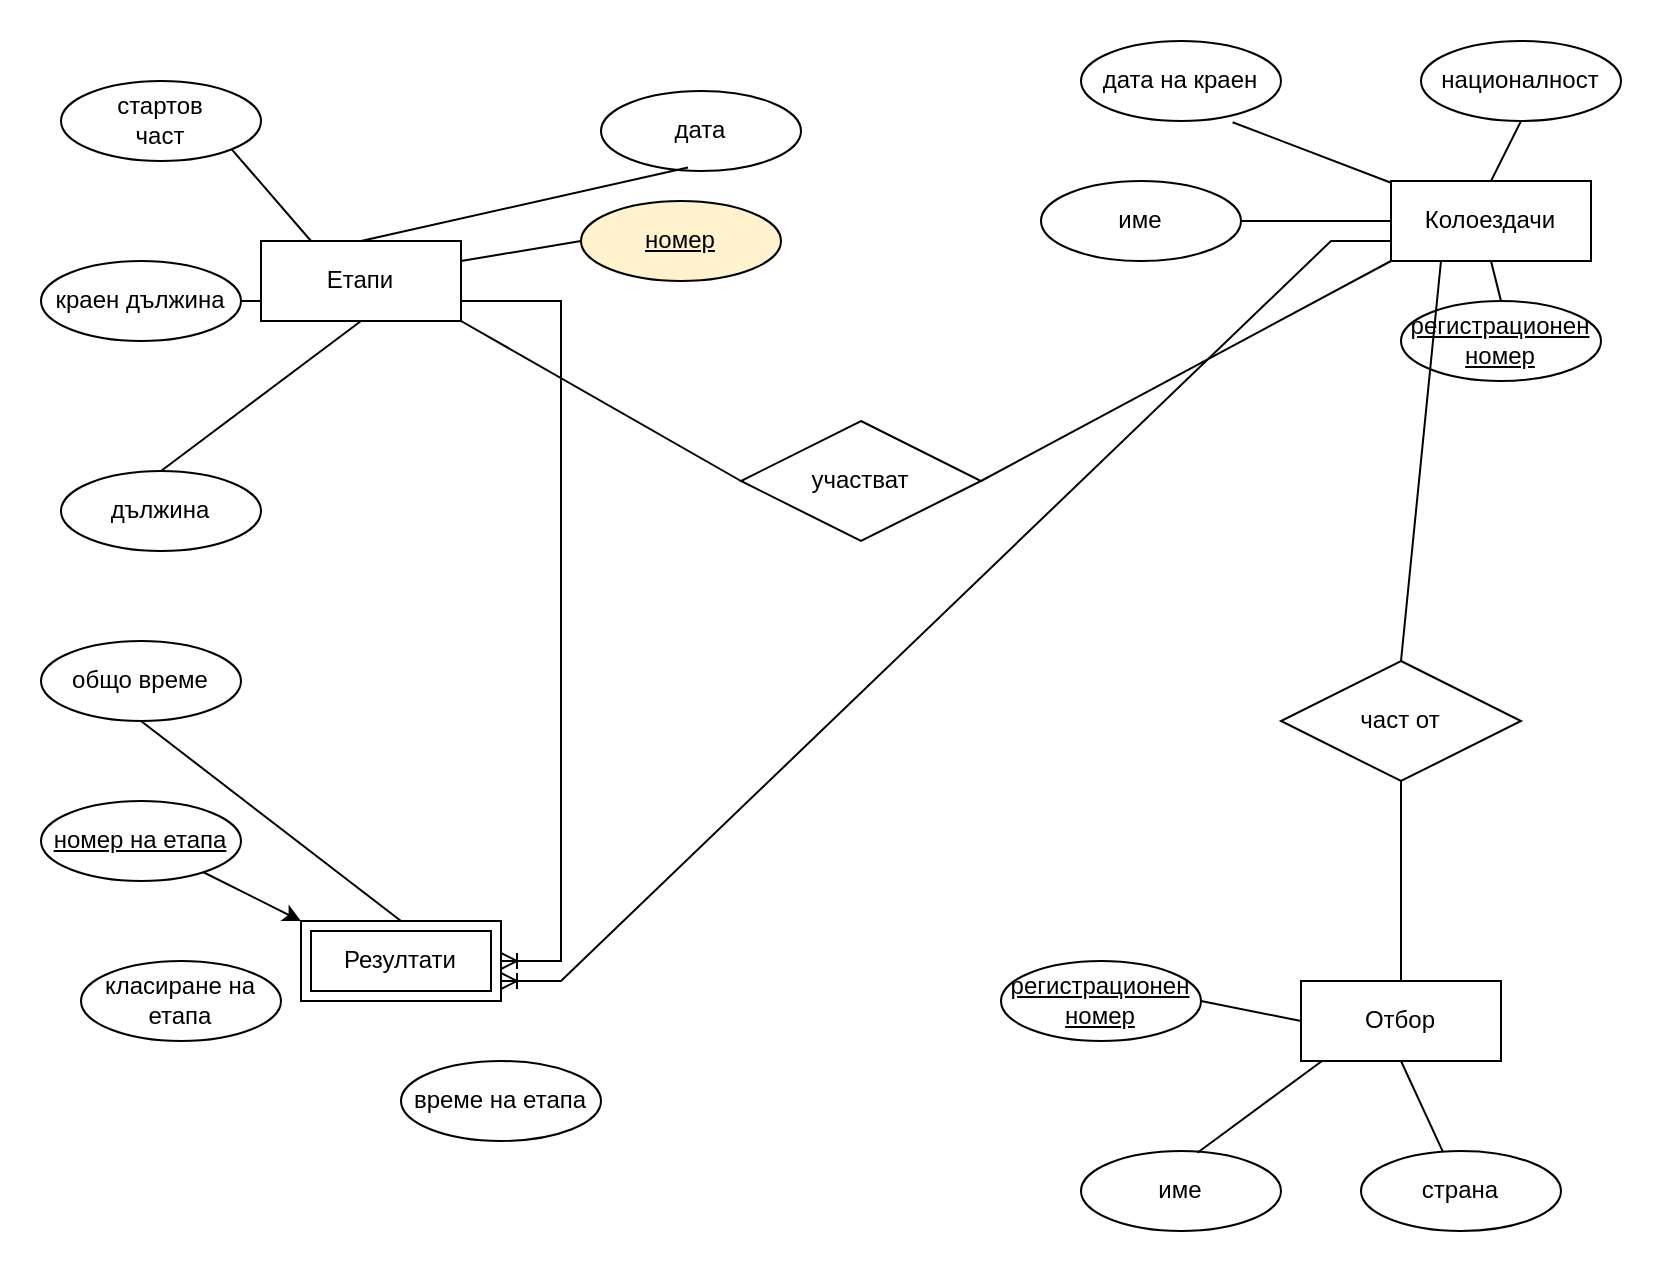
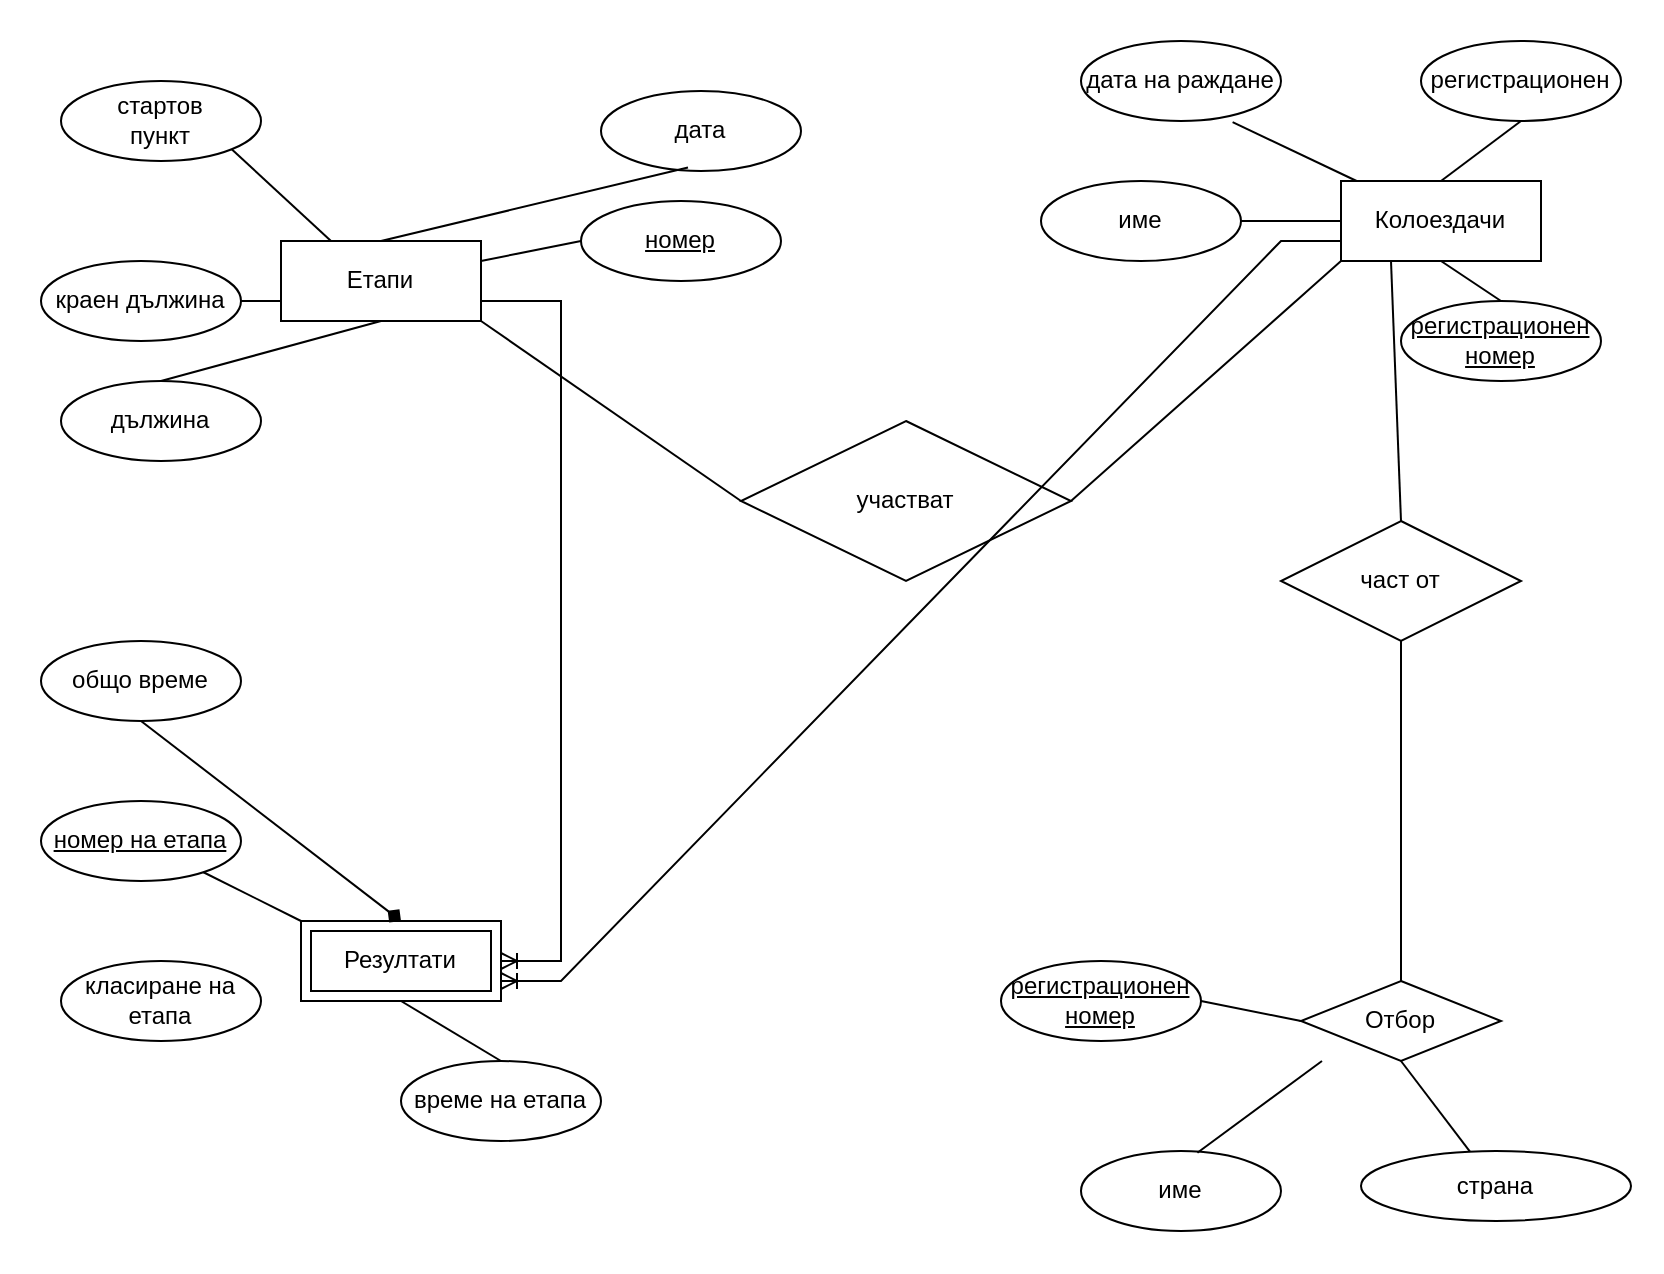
node "дата на краен": label "дата на краен" -> "дата на раждане"
node "националност": label "националност" -> "регистрационен"
node "стартов част": label "стартов част" -> "стартов пункт"
node "Колоездачи": moved (1491, 221) -> (1441, 221)
node "номер": fillcolor #fff2cc -> #ffffff
node "Етапи": moved (361, 281) -> (381, 281)
node "участват": size 240x120 -> 330x160
node "дължина": moved (161, 511) -> (161, 421)
node "част от": moved (1401, 721) -> (1401, 581)
edge "номер на етапа" -> "Резултати": arrowhead classic -> none
edge "общо време" -- "Резултати": arrowhead none -> diamond
node "класиране на етапа": moved (181, 1001) -> (161, 1001)
node "Отбор": shape rectangle -> diamond
edge "Резултати" -- "време на етапа": added
node "страна": size 200x80 -> 270x70
